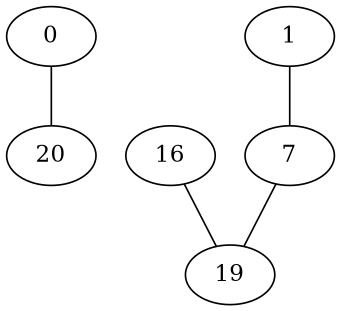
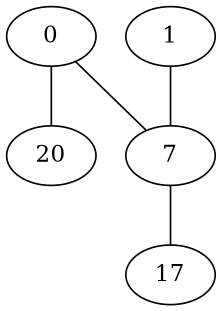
edge "0" -- "7": added
node "16": removed
node "19": label "19" -> "17"
